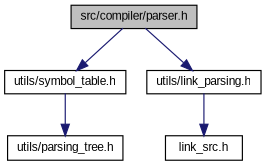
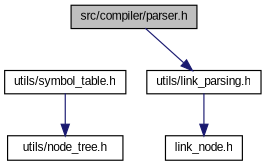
edge "src/compiler/parser.h" -> "utils/symbol_table.h": removed
node "utils/parsing_tree.h": label "utils/parsing_tree.h" -> "utils/node_tree.h"
node "link_src.h": label "link_src.h" -> "link_node.h"
